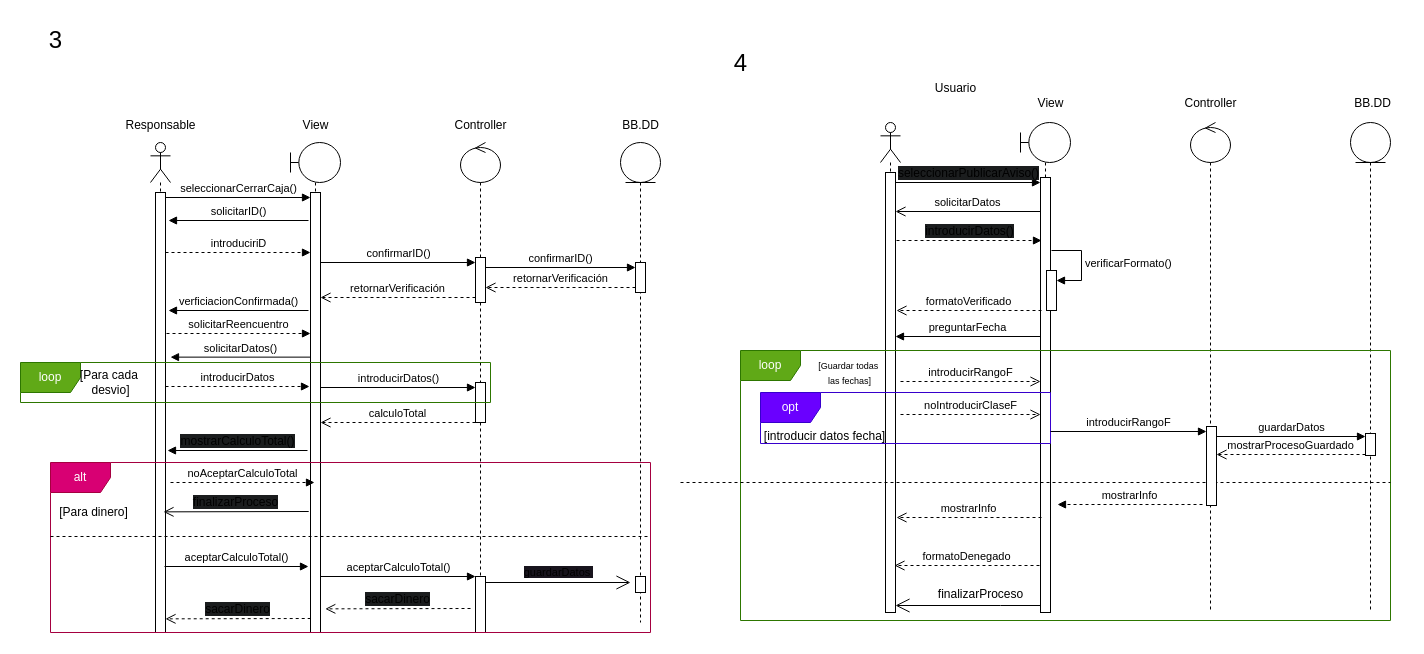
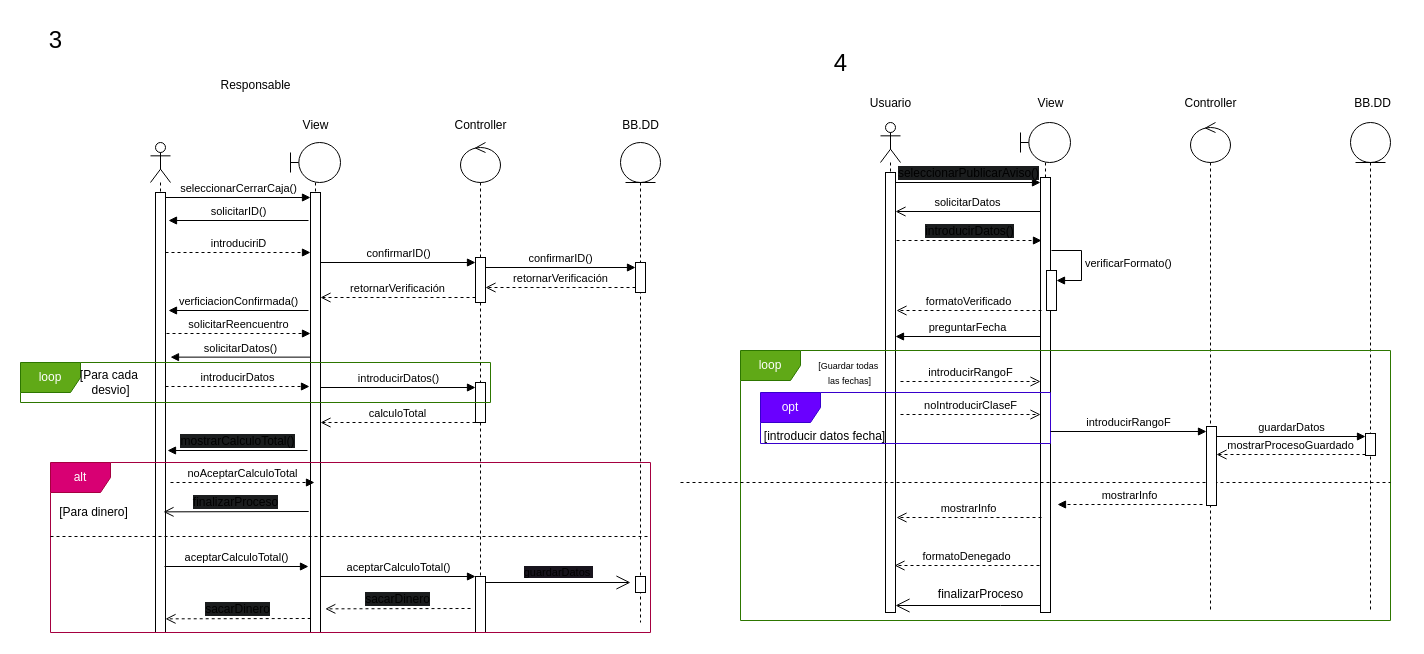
node "4": moved (741, 64) -> (841, 64)
node "Usuario": moved (956, 89) -> (891, 104)
node "Responsable": moved (161, 126) -> (256, 86)
